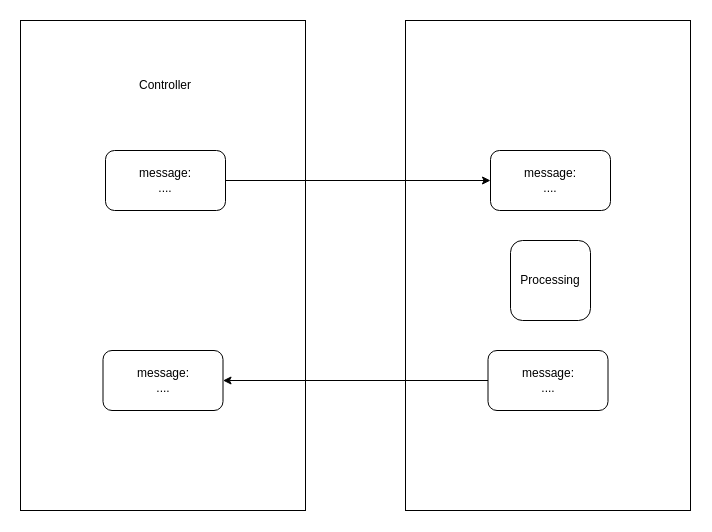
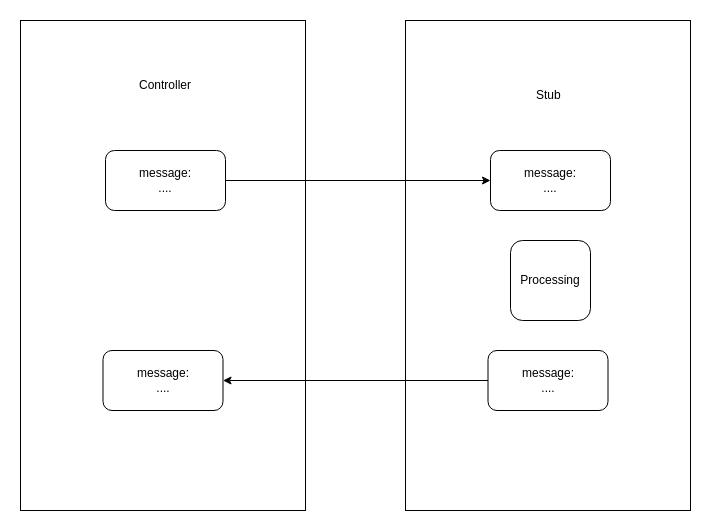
node "Stub": added
